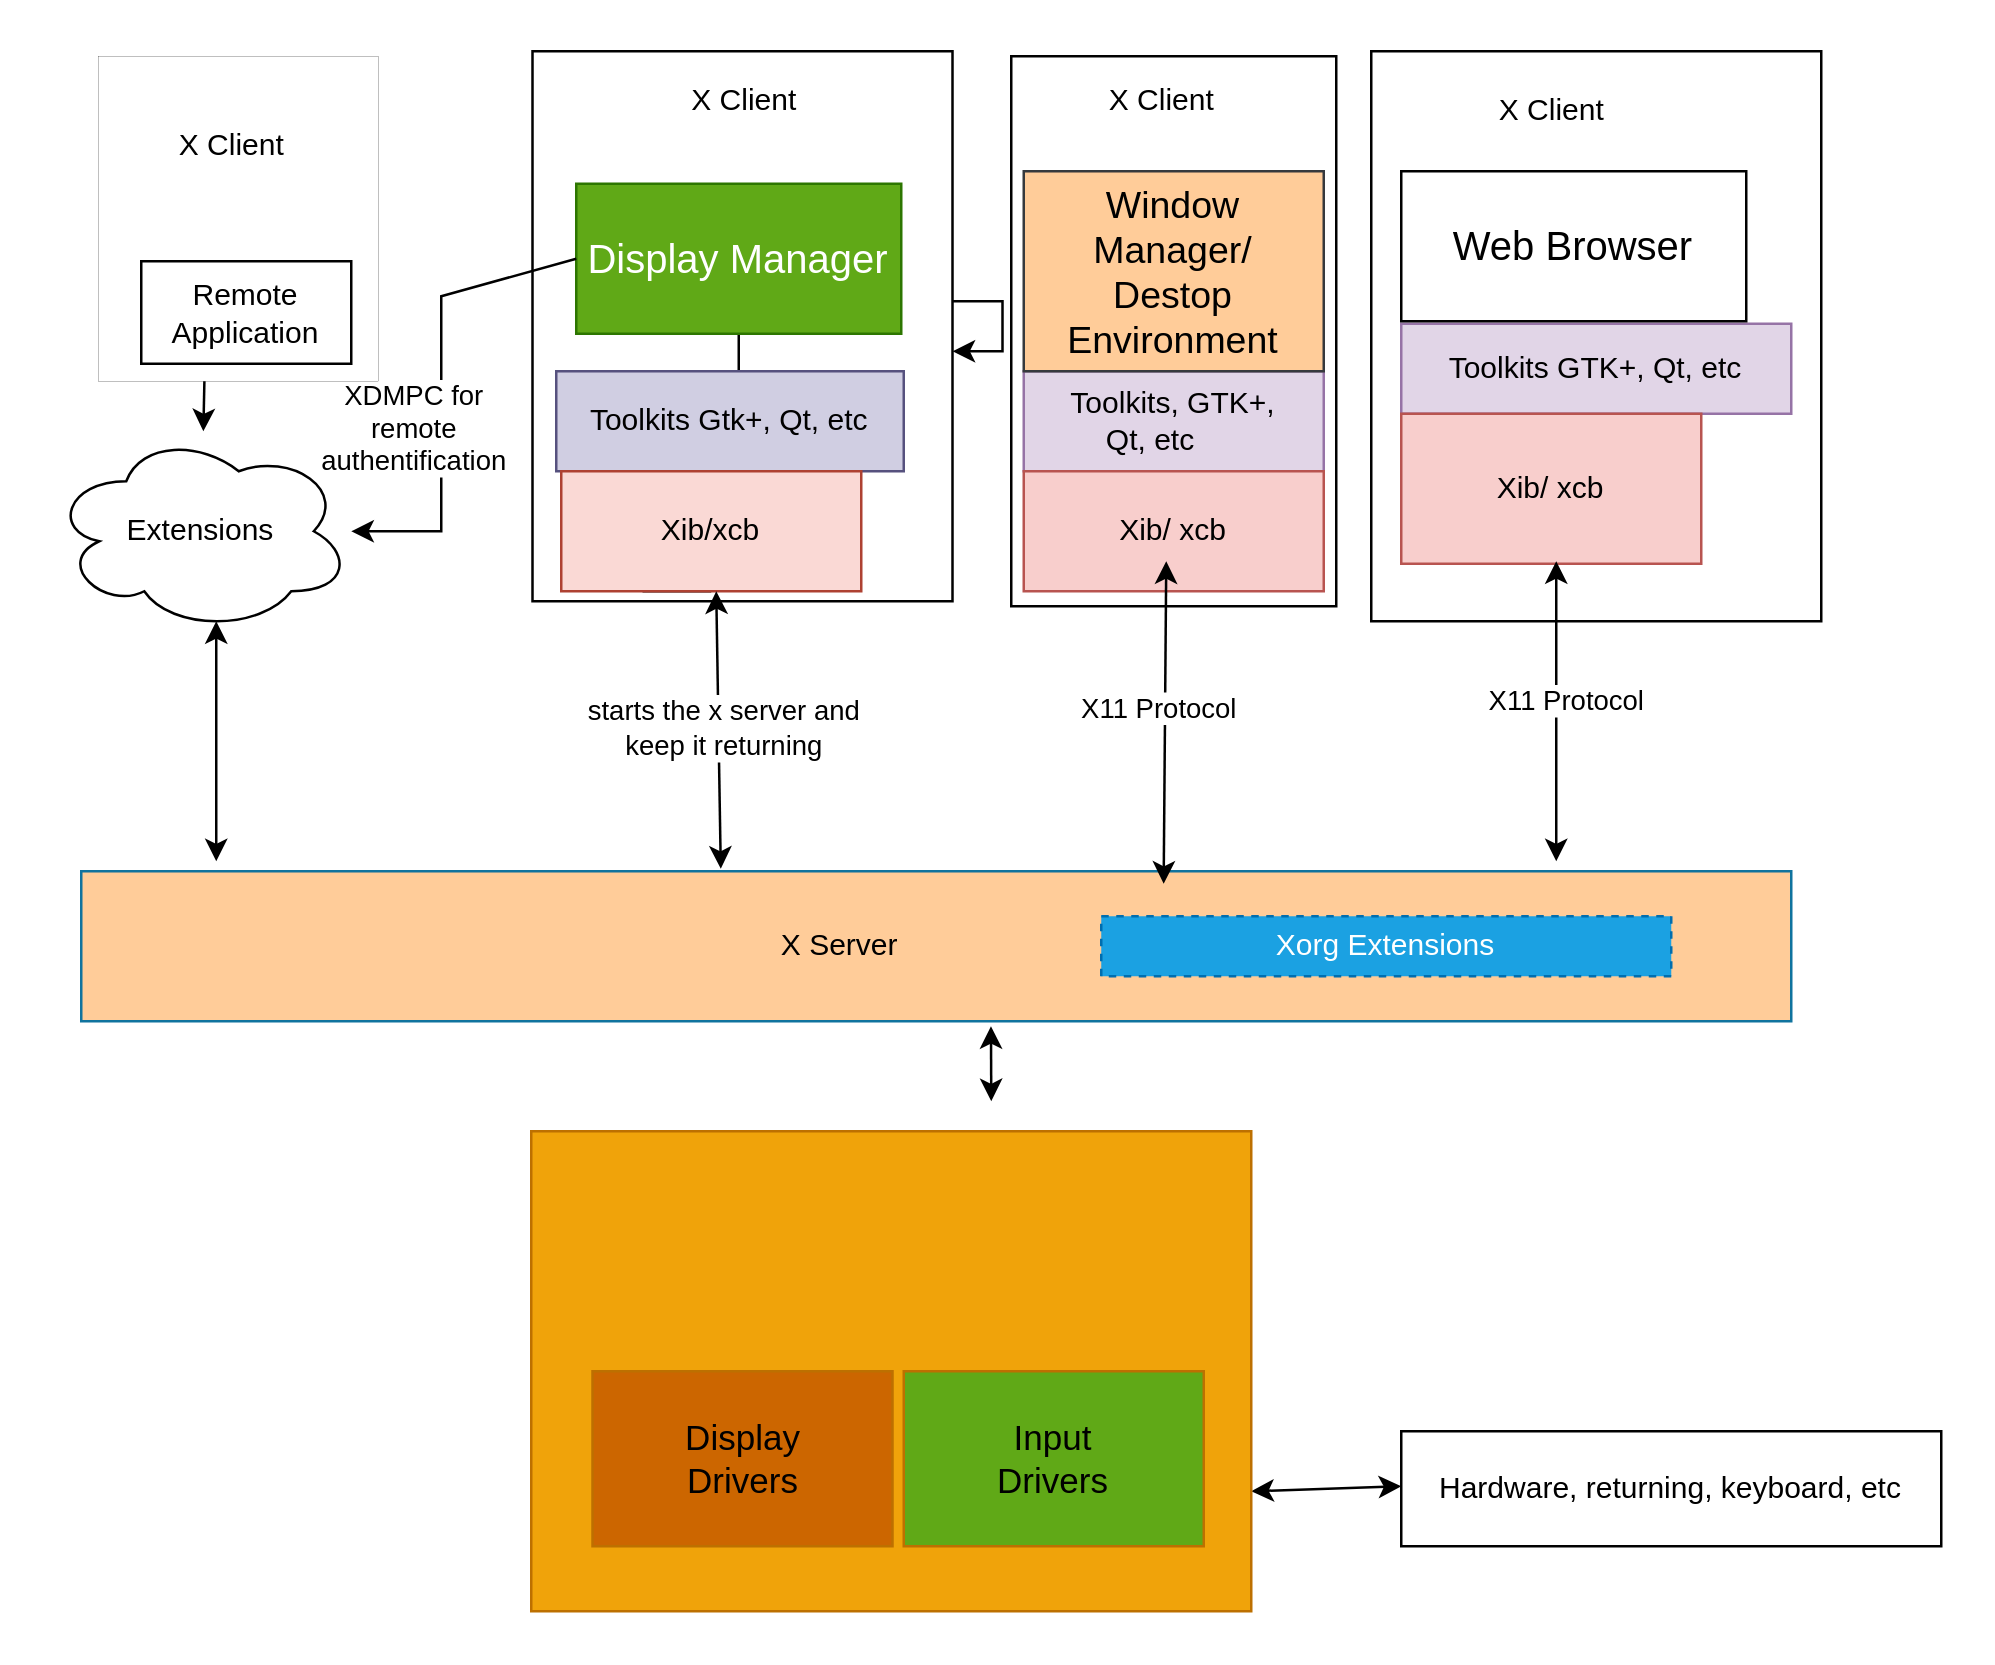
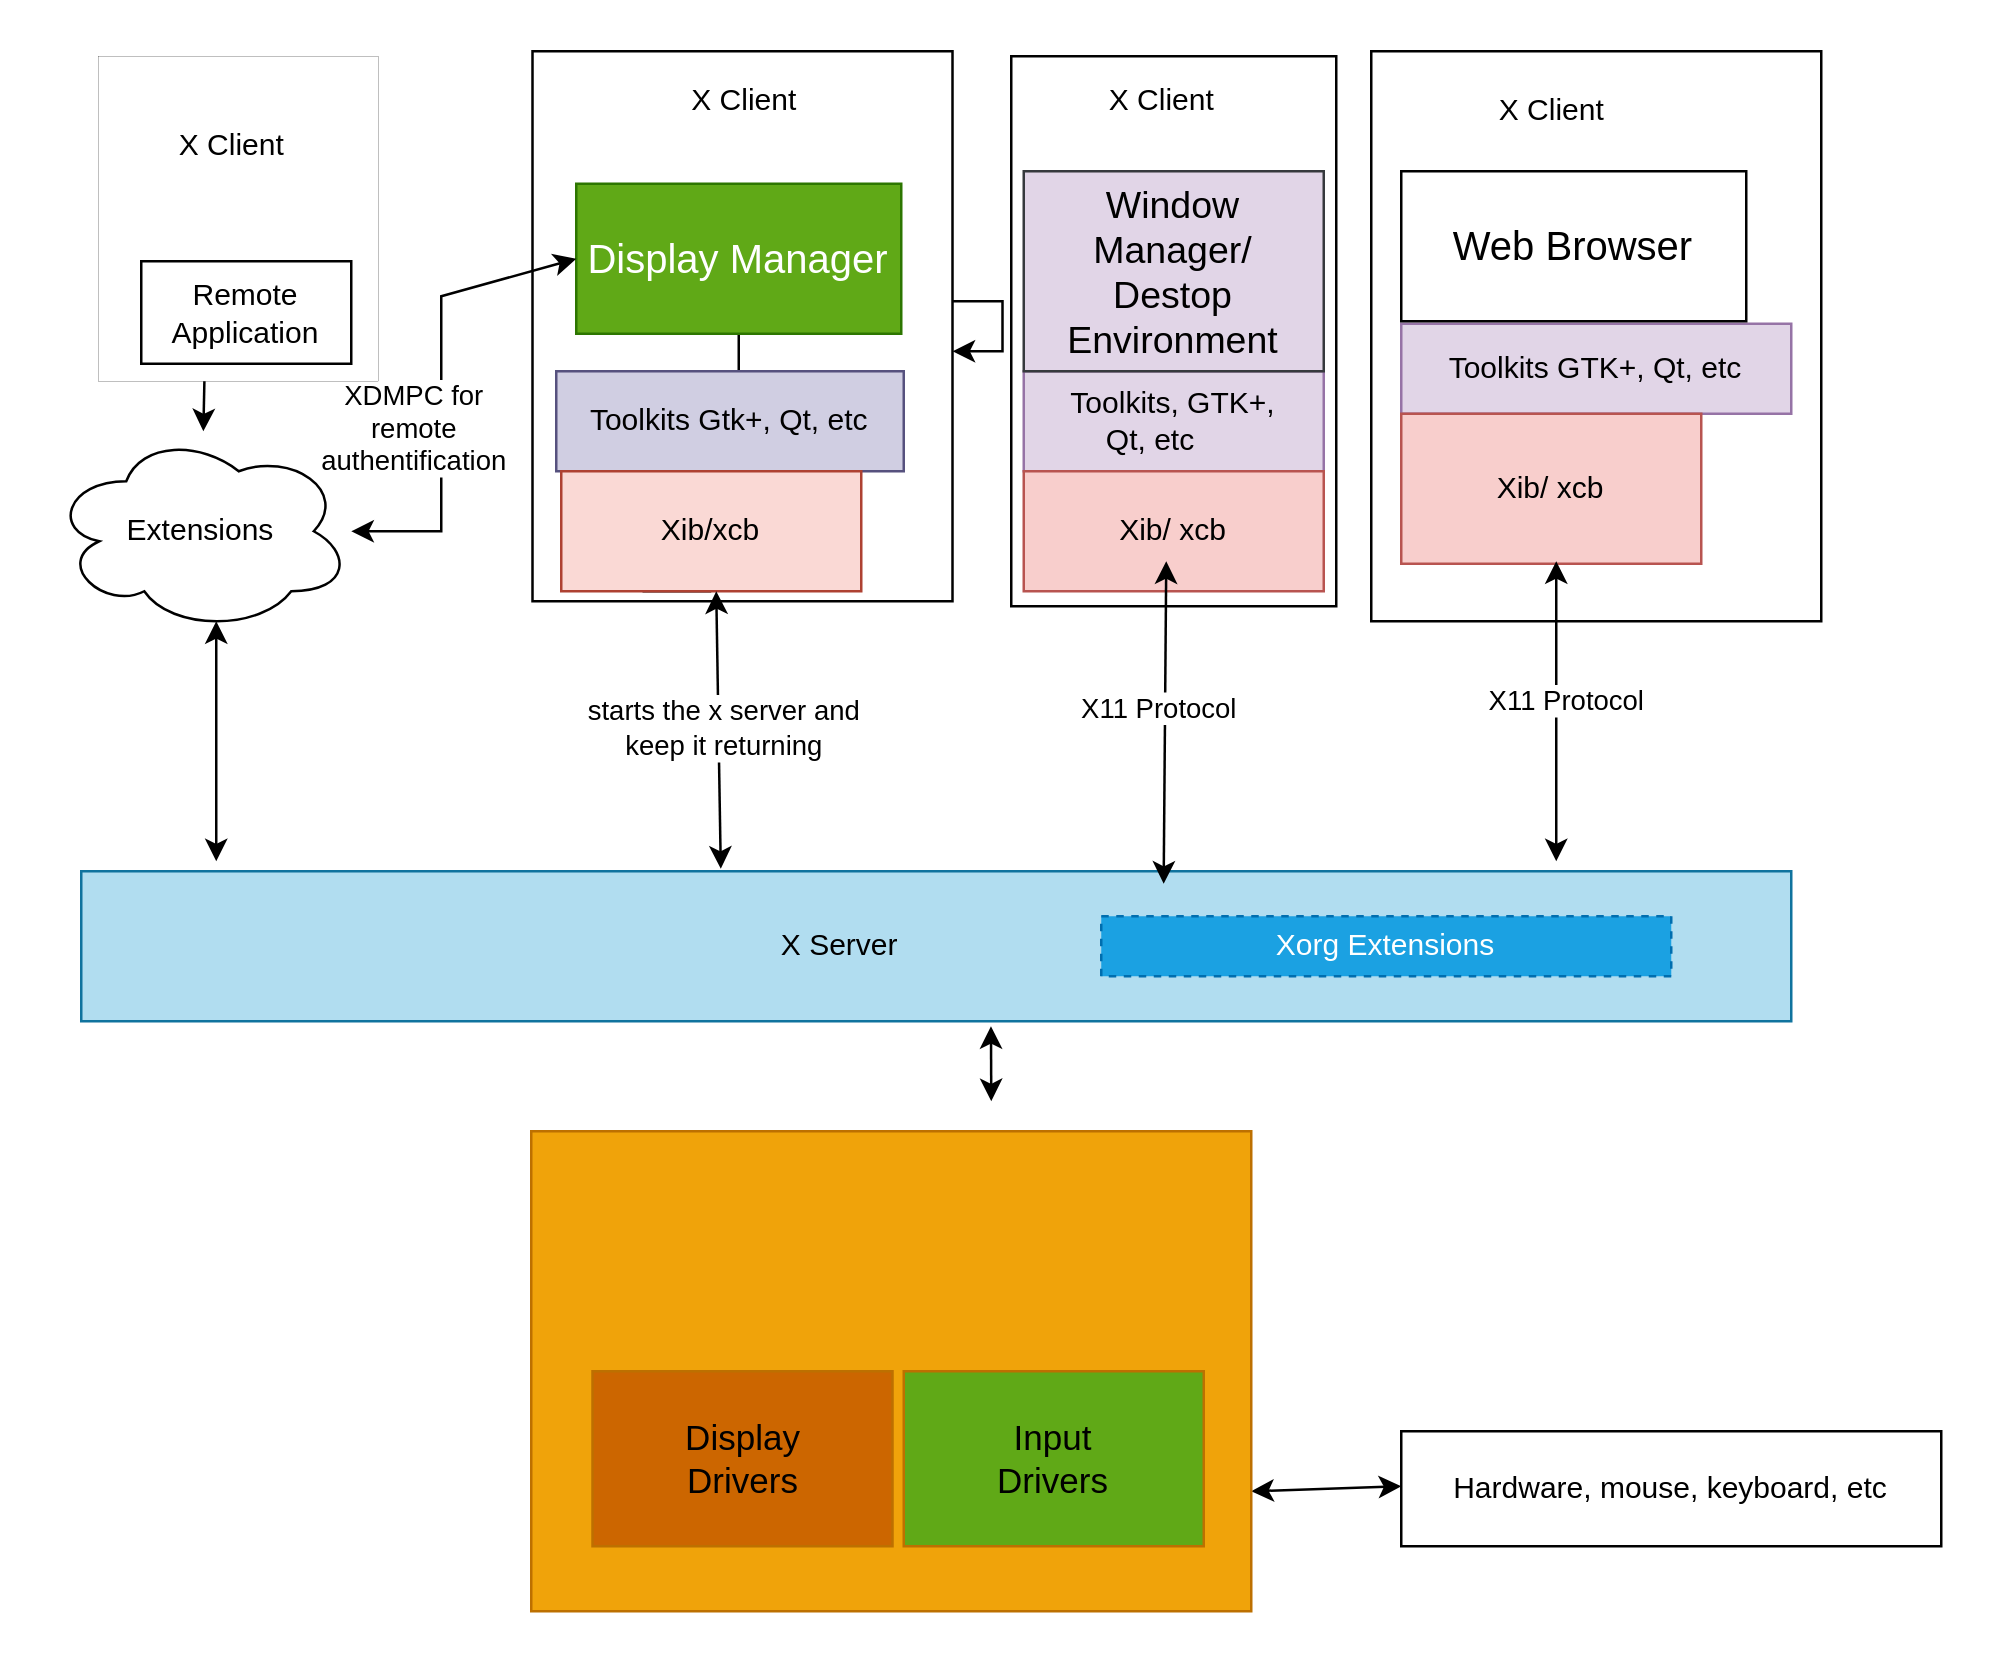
edge "Display Manager" -> "Extensions": arrowhead none -> classic
node "Window Manager/ Destop Environment": fillcolor #ffcc99 -> #e1d5e7
node "X Server": fillcolor #ffcc99 -> #b1ddf0
node "Hardware, returning, keyboard, etc": label "Hardware, returning, keyboard, etc" -> "Hardware, mouse, keyboard, etc"
